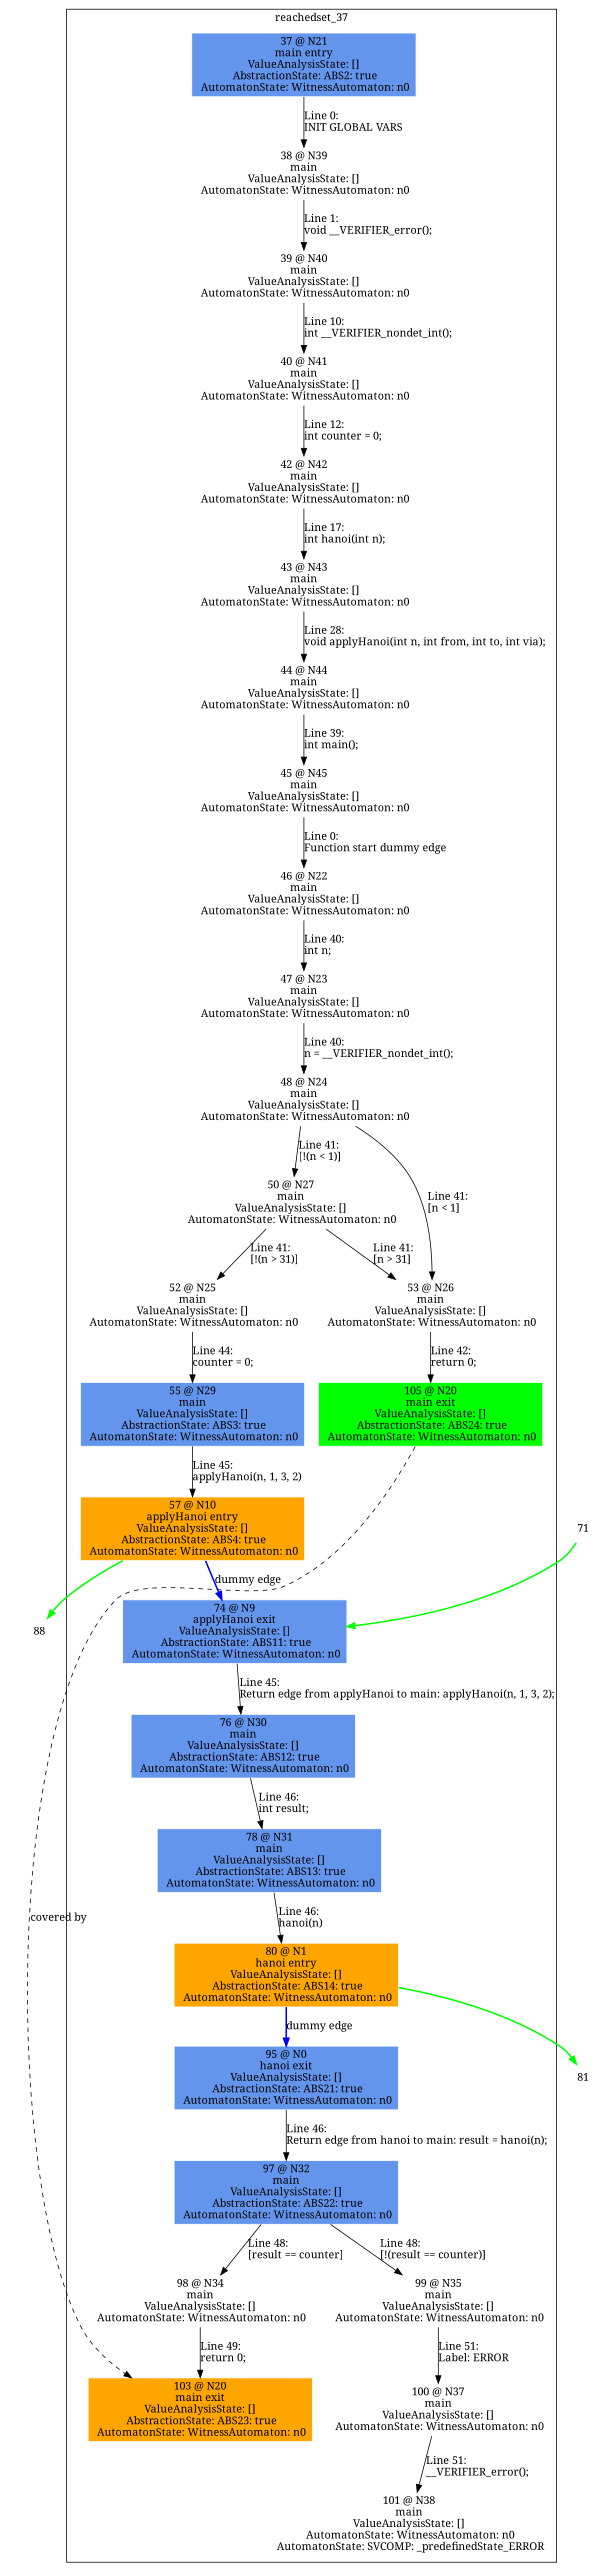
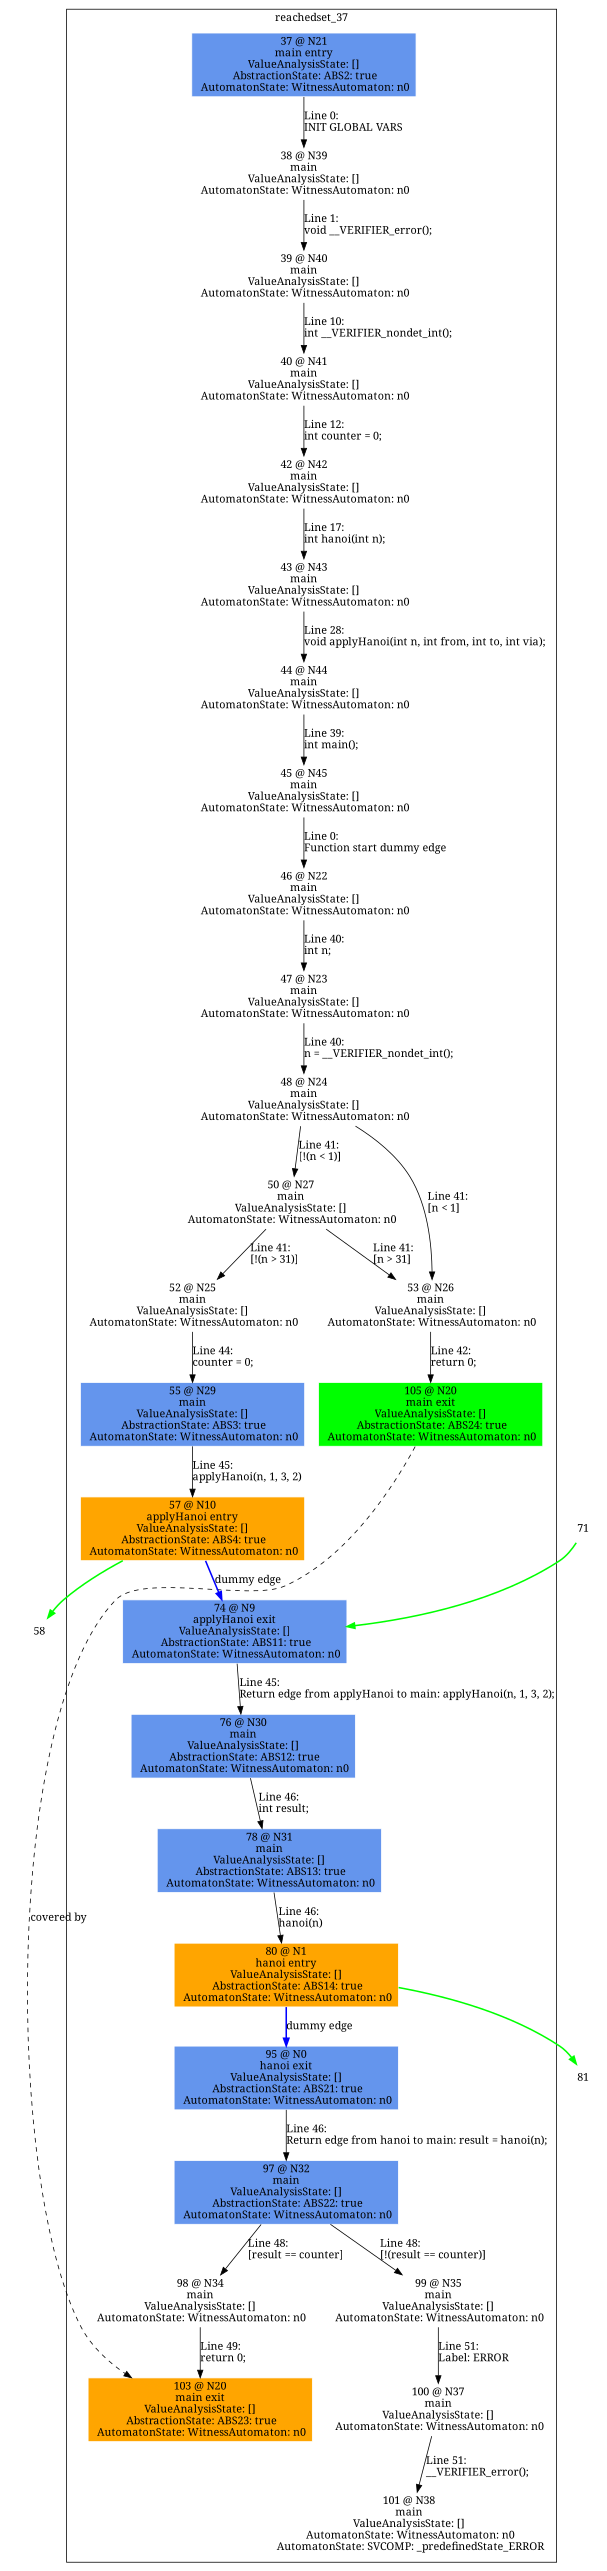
node "88": label "88" -> "58"
